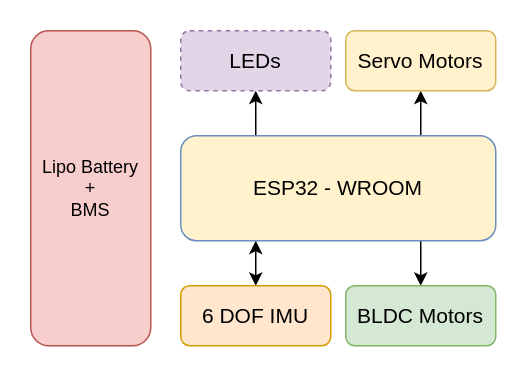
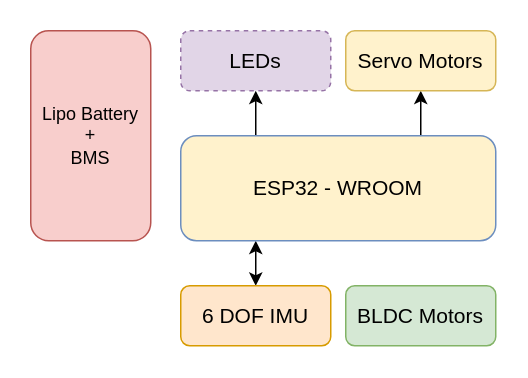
node "Lipo Battery + BMS": size 120x315 -> 120x210
edge "ESP32 - WROOM" -> "BLDC Motors": removed
